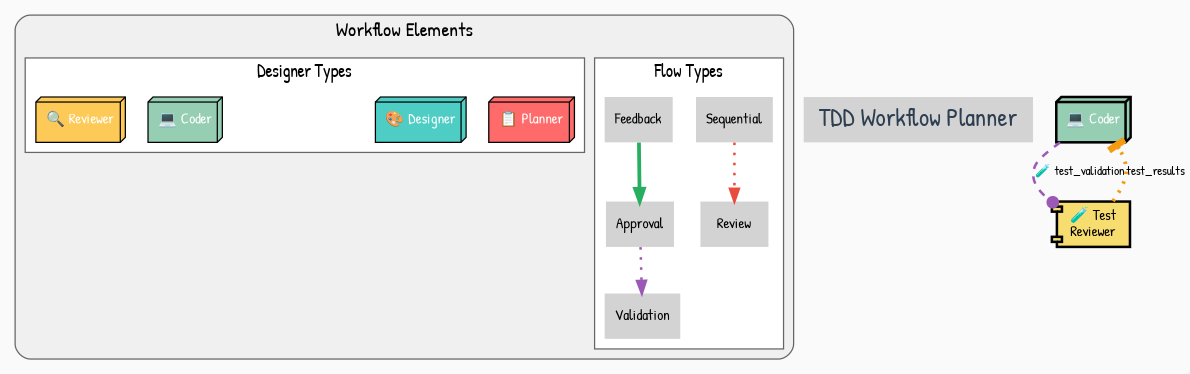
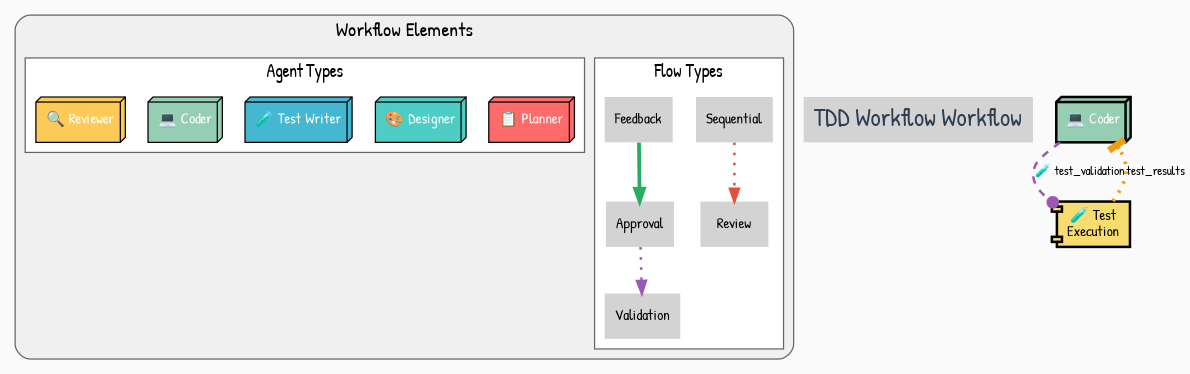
cluster "Designer Types": label "Designer Types" -> "Agent Types"
node "🧪 Test Writer": added
node "TDD Workflow Planner": label "TDD Workflow Planner" -> "TDD Workflow Workflow"
node "🧪 Test Reviewer": label "🧪 Test Reviewer" -> "🧪 Test Execution"
